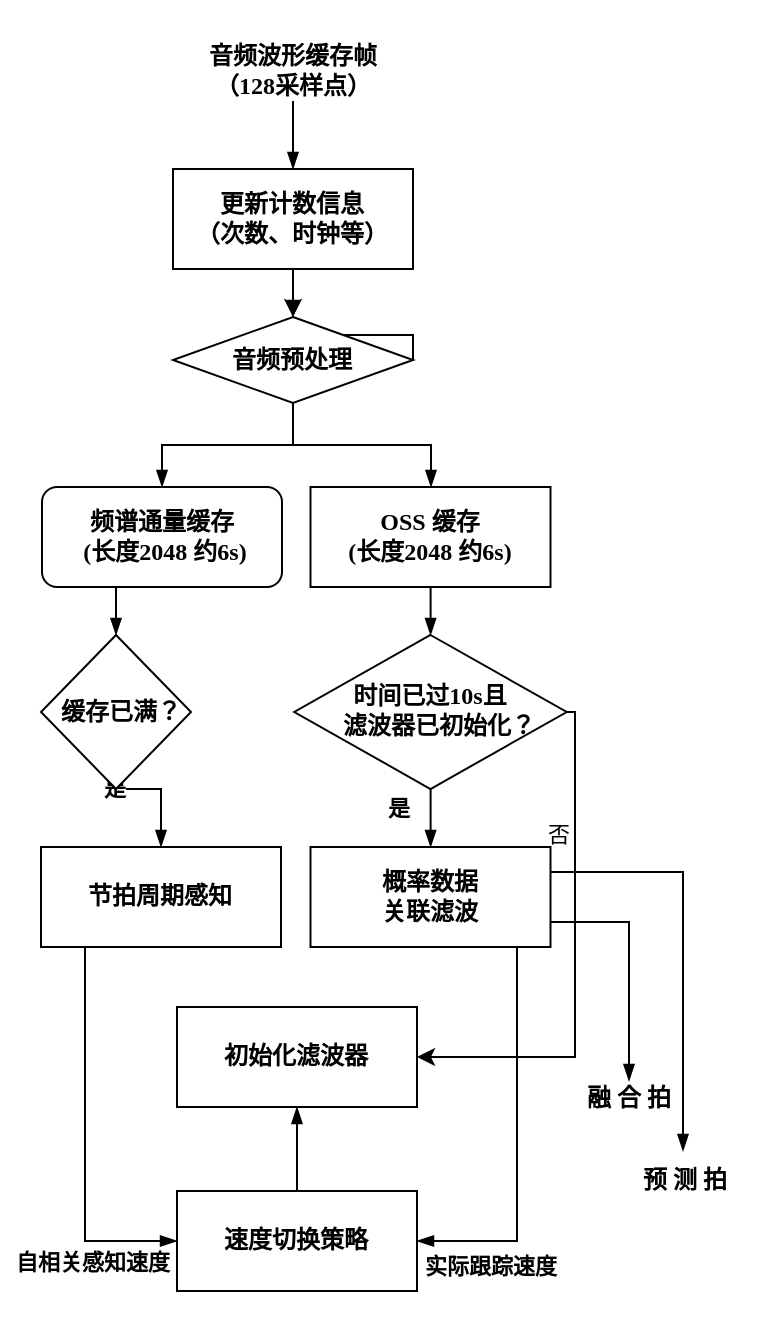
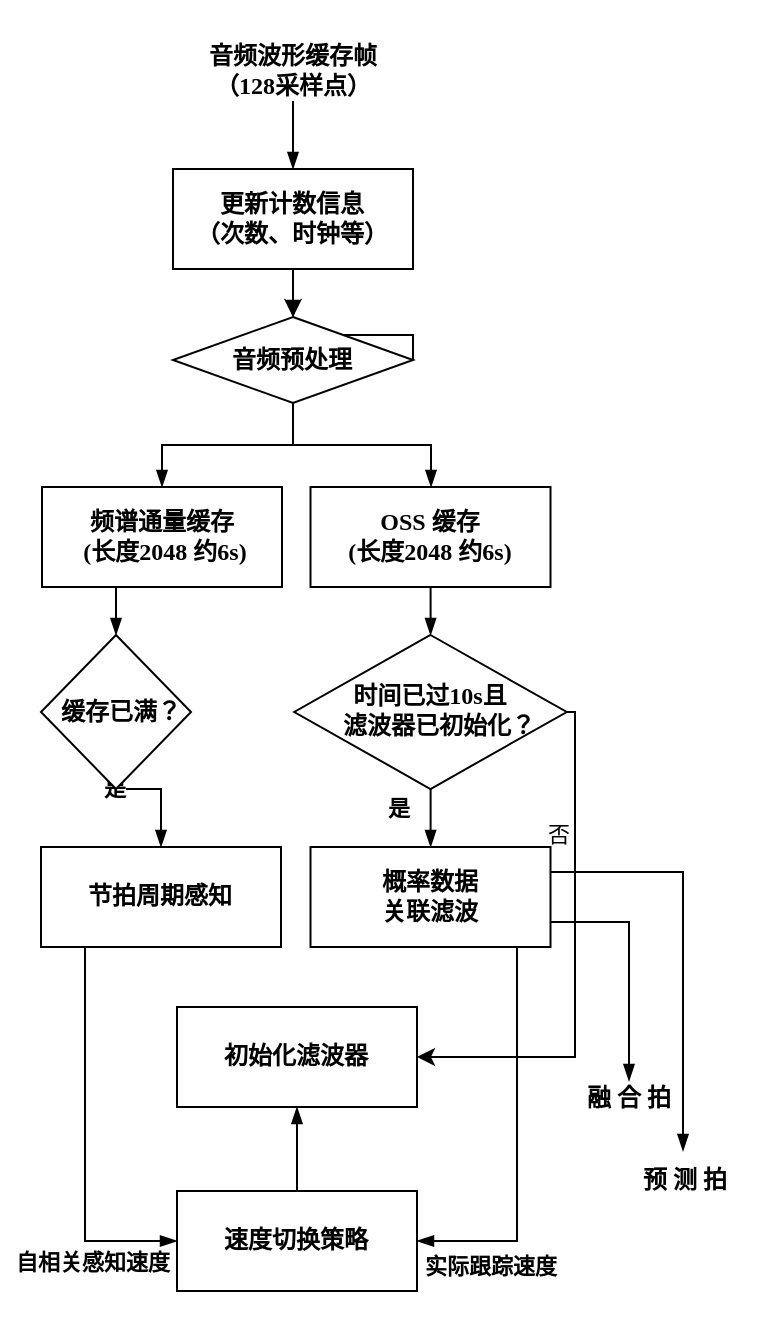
node "频谱通量缓存 (长度2048 约6s)": shape rounded rectangle -> rectangle
